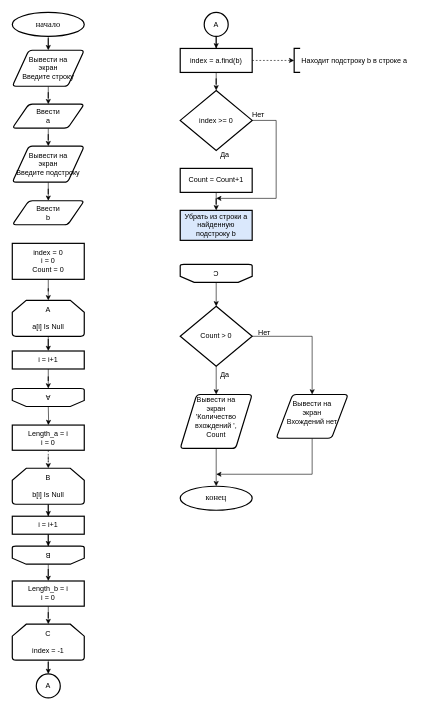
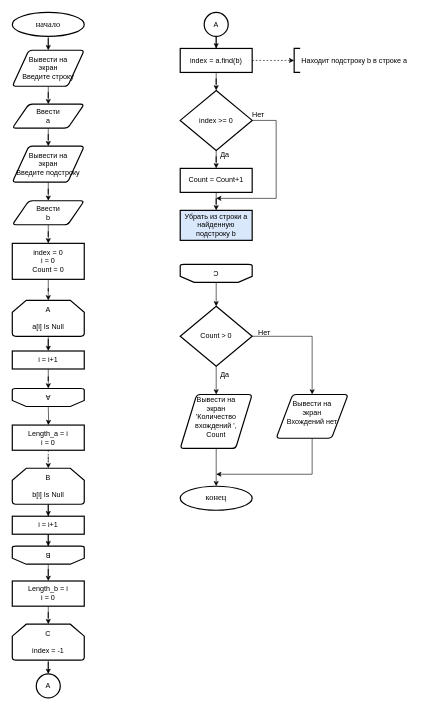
edge "index >= 0" -> "Count = Count+1": added
edge "Ввести b" -> "index = 0 i = 0 Count = 0": added
